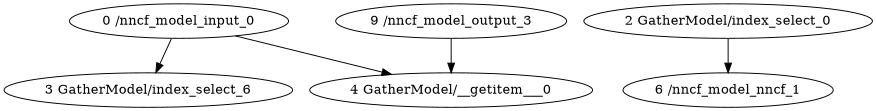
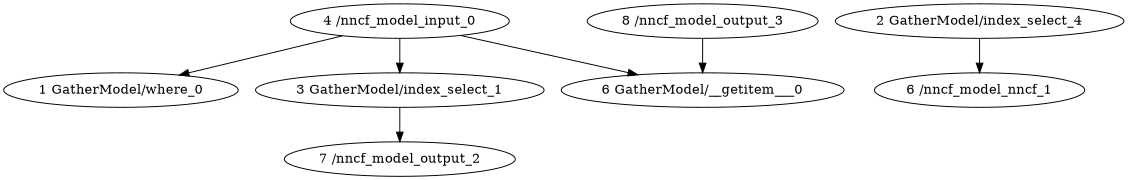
node "0 /nncf_model_input_0": label "0 /nncf_model_input_0" -> "4 /nncf_model_input_0"
node "9 /nncf_model_output_3": label "9 /nncf_model_output_3" -> "8 /nncf_model_output_3"
node "2 GatherModel/index_select_0": label "2 GatherModel/index_select_0" -> "2 GatherModel/index_select_4"
node "1 GatherModel/where_0": added
node "3 GatherModel/index_select_6": label "3 GatherModel/index_select_6" -> "3 GatherModel/index_select_1"
node "4 GatherModel/__getitem___0": label "4 GatherModel/__getitem___0" -> "6 GatherModel/__getitem___0"
node "7 /nncf_model_output_2": added
